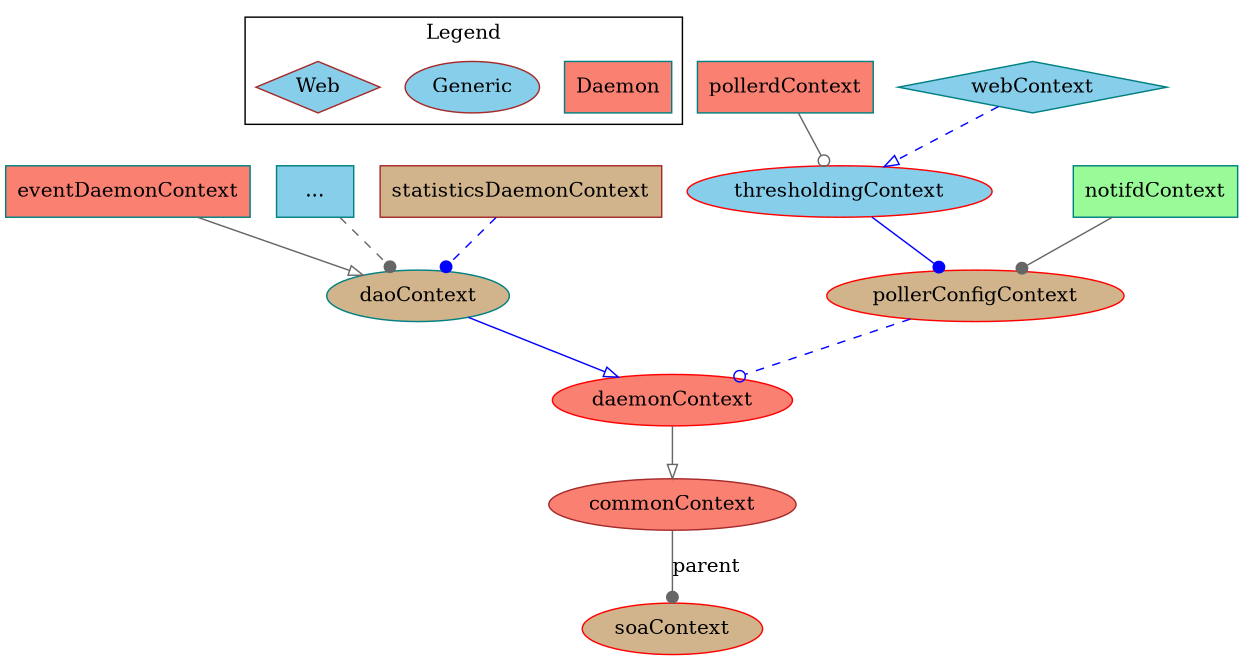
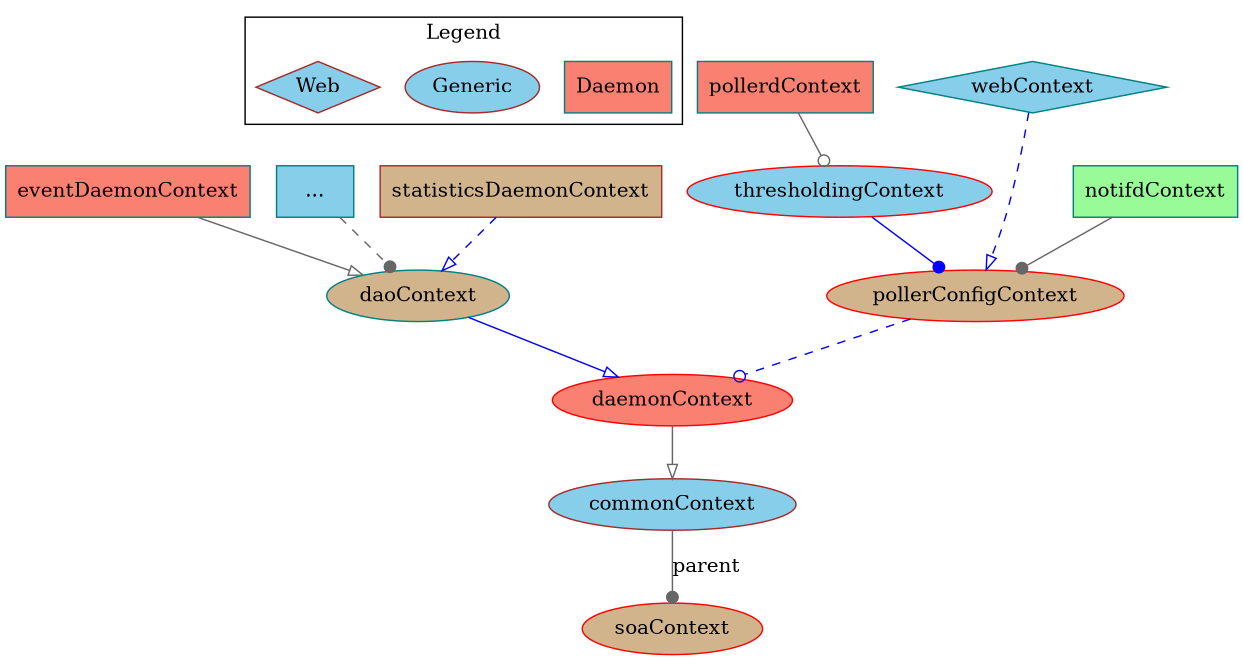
edge "webContext" -> "thresholdingContext": now "webContext" -> "pollerConfigContext"
edge "statisticsDaemonContext" -> "daoContext": arrowhead dot -> onormal
node "commonContext": fillcolor salmon -> skyblue
